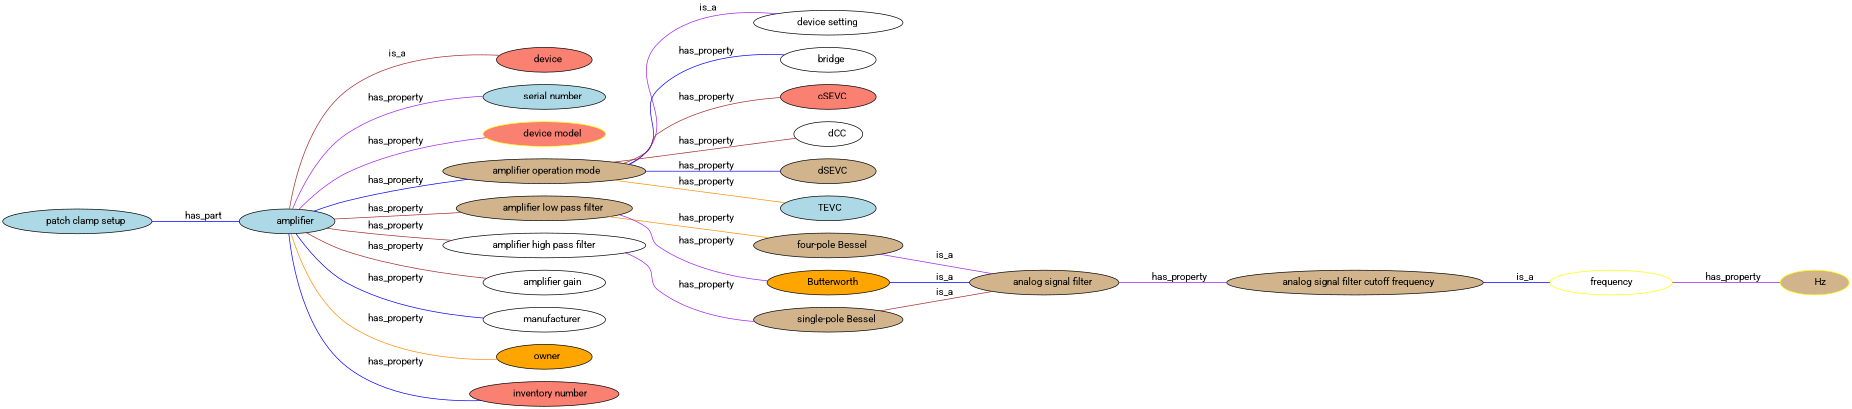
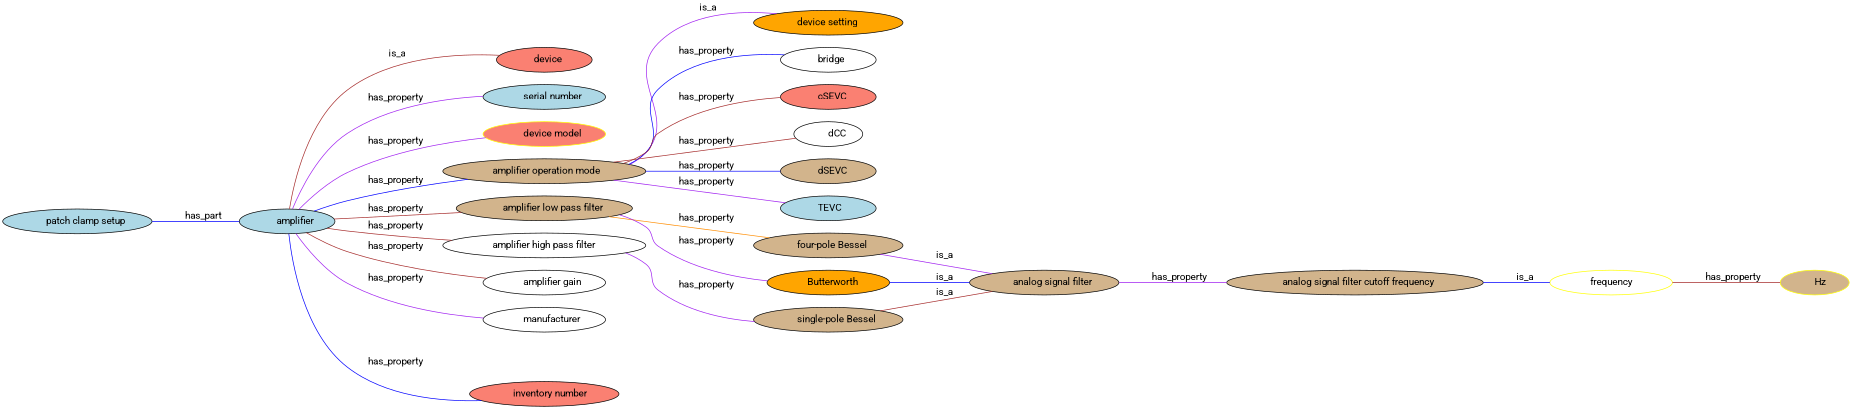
node "device setting": fillcolor white -> orange
edge "amplifier operation mode" -- "TEVC": color darkorange -> purple
edge "frequency" -- "Hz": color purple -> brown
edge "amplifier" -- "manufacturer": color blue -> purple
node "owner": removed
